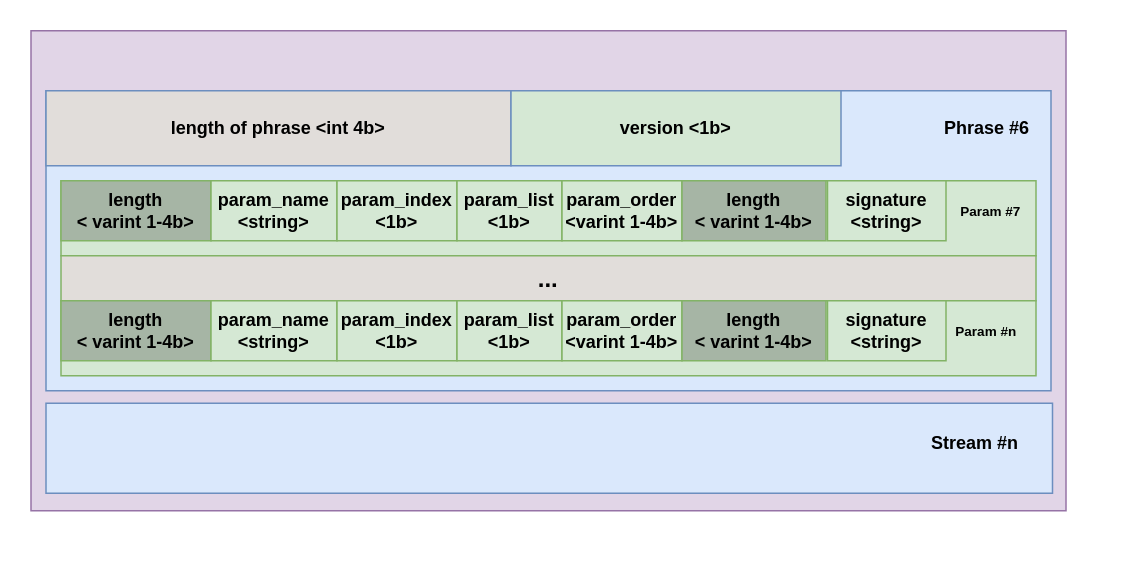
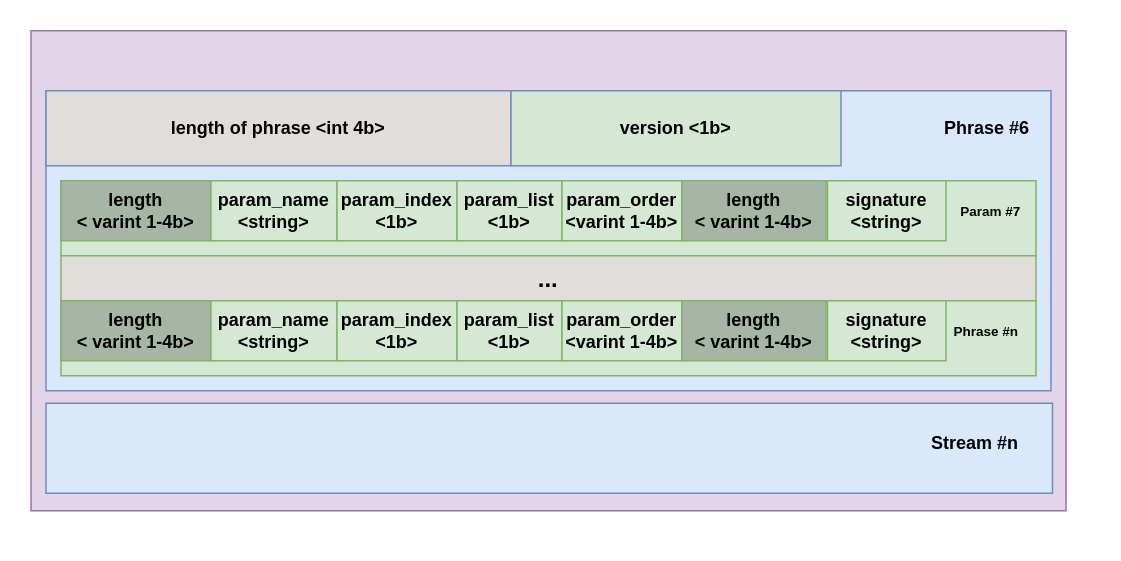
node "Param #n": label "Param #n" -> "Phrase #n"
